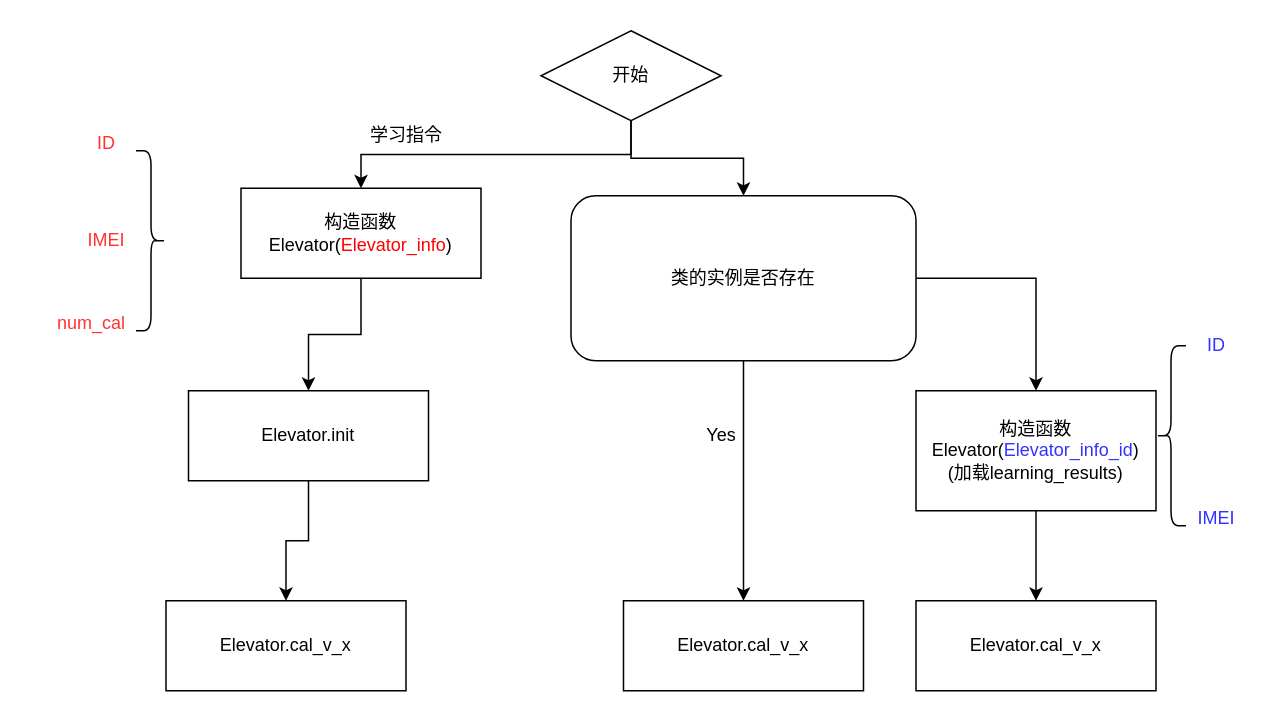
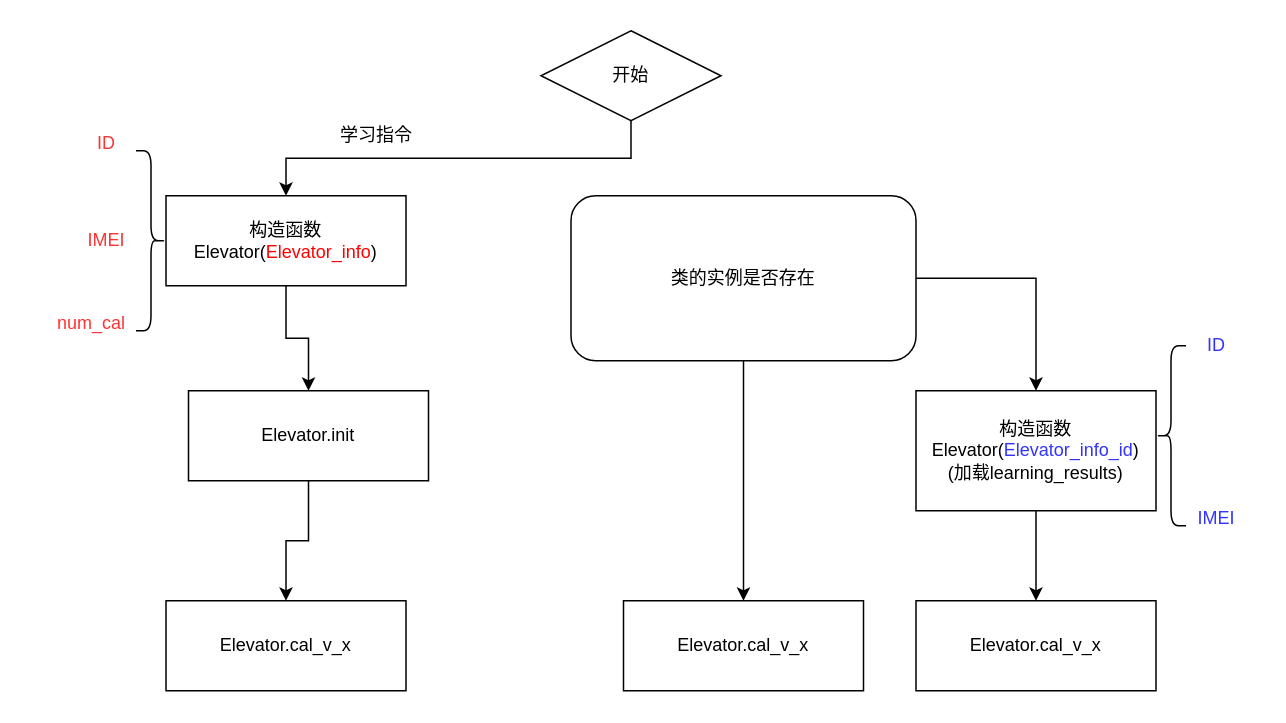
node "学习指令": moved (406, 136) -> (376, 136)
edge "开始" -> "类的实例是否存在": removed
node "构造函数 Elevator(Elevator_info)": moved (361, 233) -> (286, 241)
node "Yes": removed
